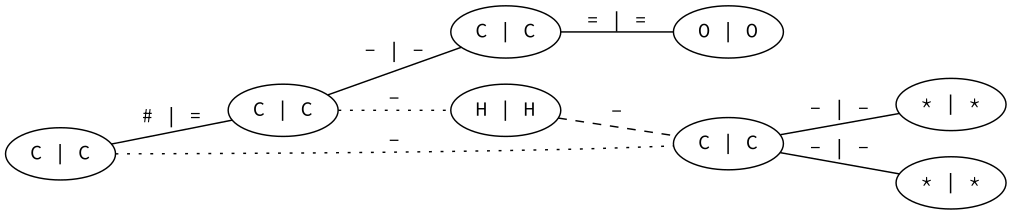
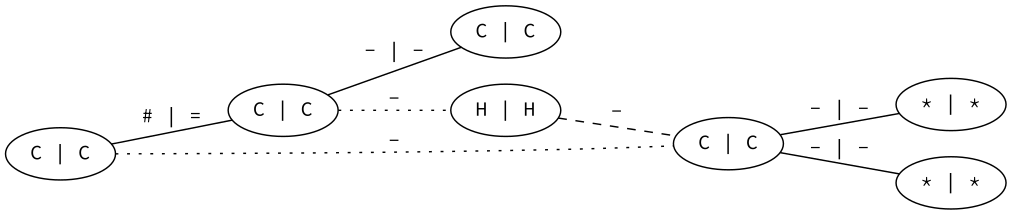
node "O | O": removed
